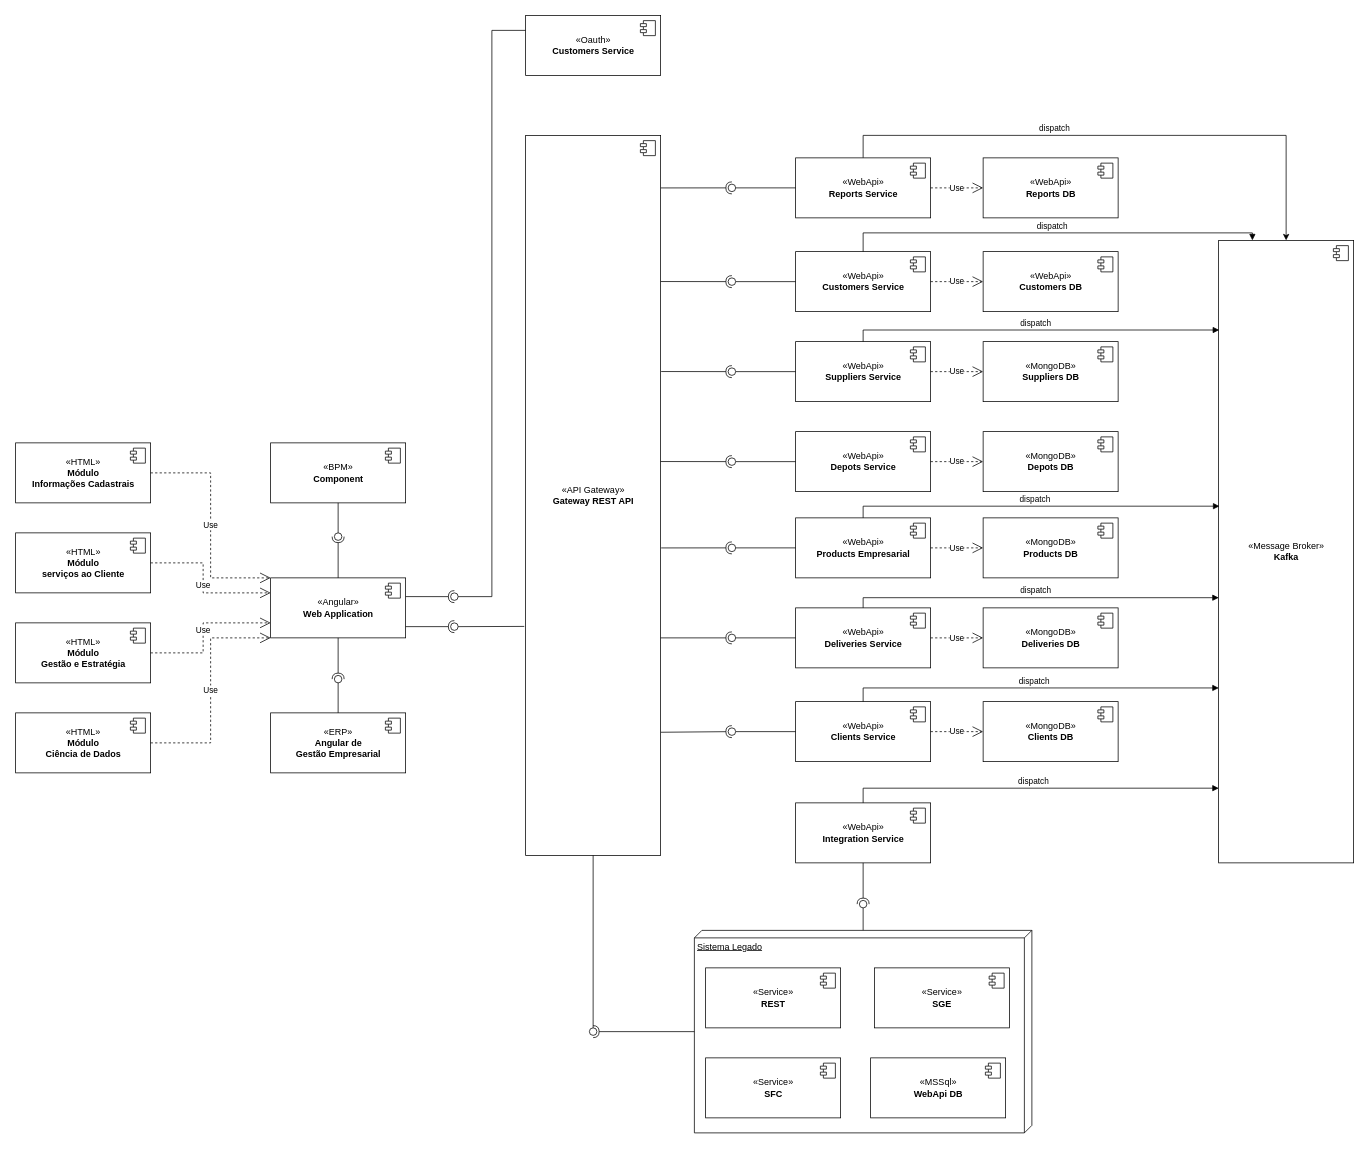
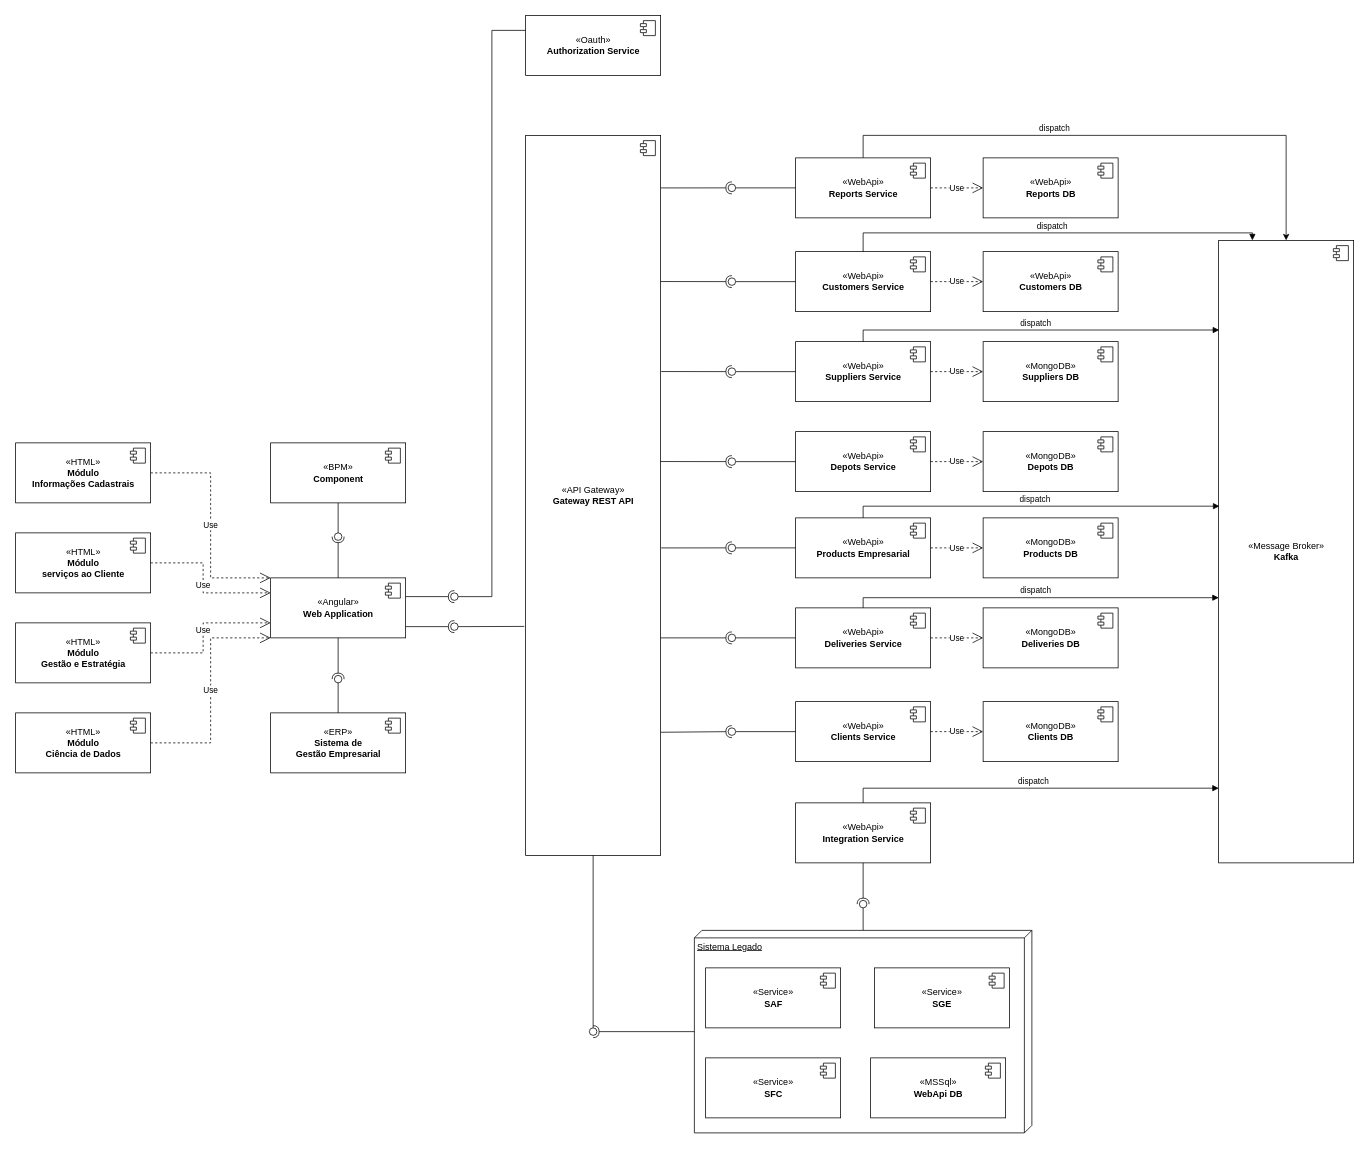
node "«Oauth» Customers Service": label "«Oauth» Customers Service" -> "«Oauth» Authorization Service"
edge "«WebApi» Clients Service" -> "«Message Broker» Kafka": removed, label "dispatch"
node "«ERP» Angular de Gestão Empresarial": label "«ERP» Angular de Gestão Empresarial" -> "«ERP» Sistema de Gestão Empresarial"
node "«Service» REST": label "«Service» REST" -> "«Service» SAF"
